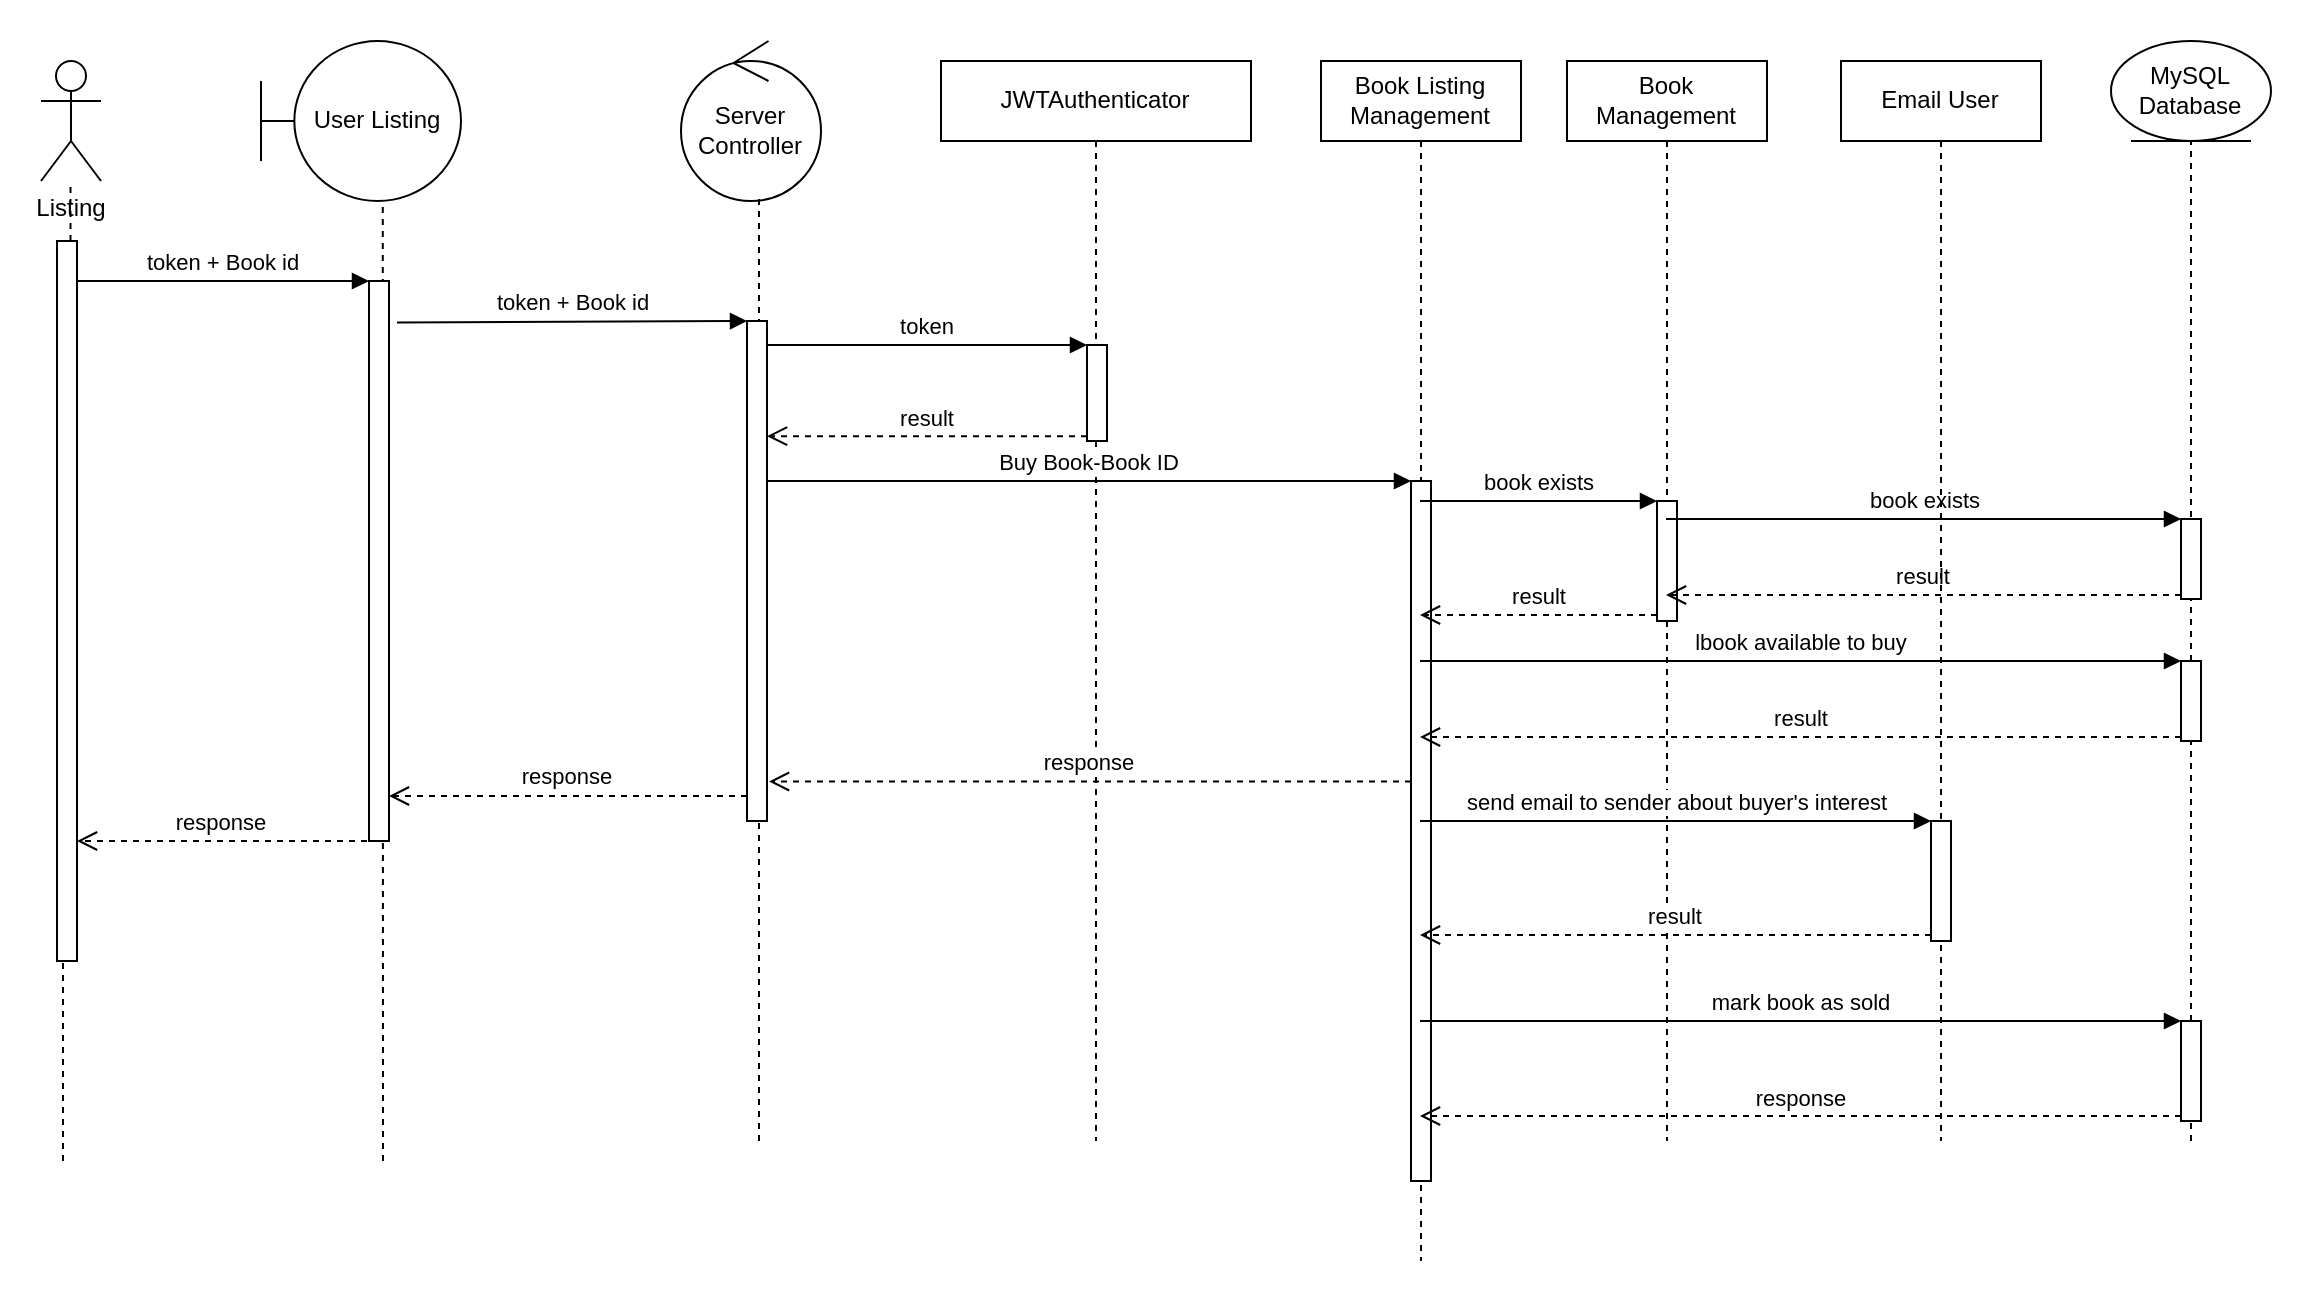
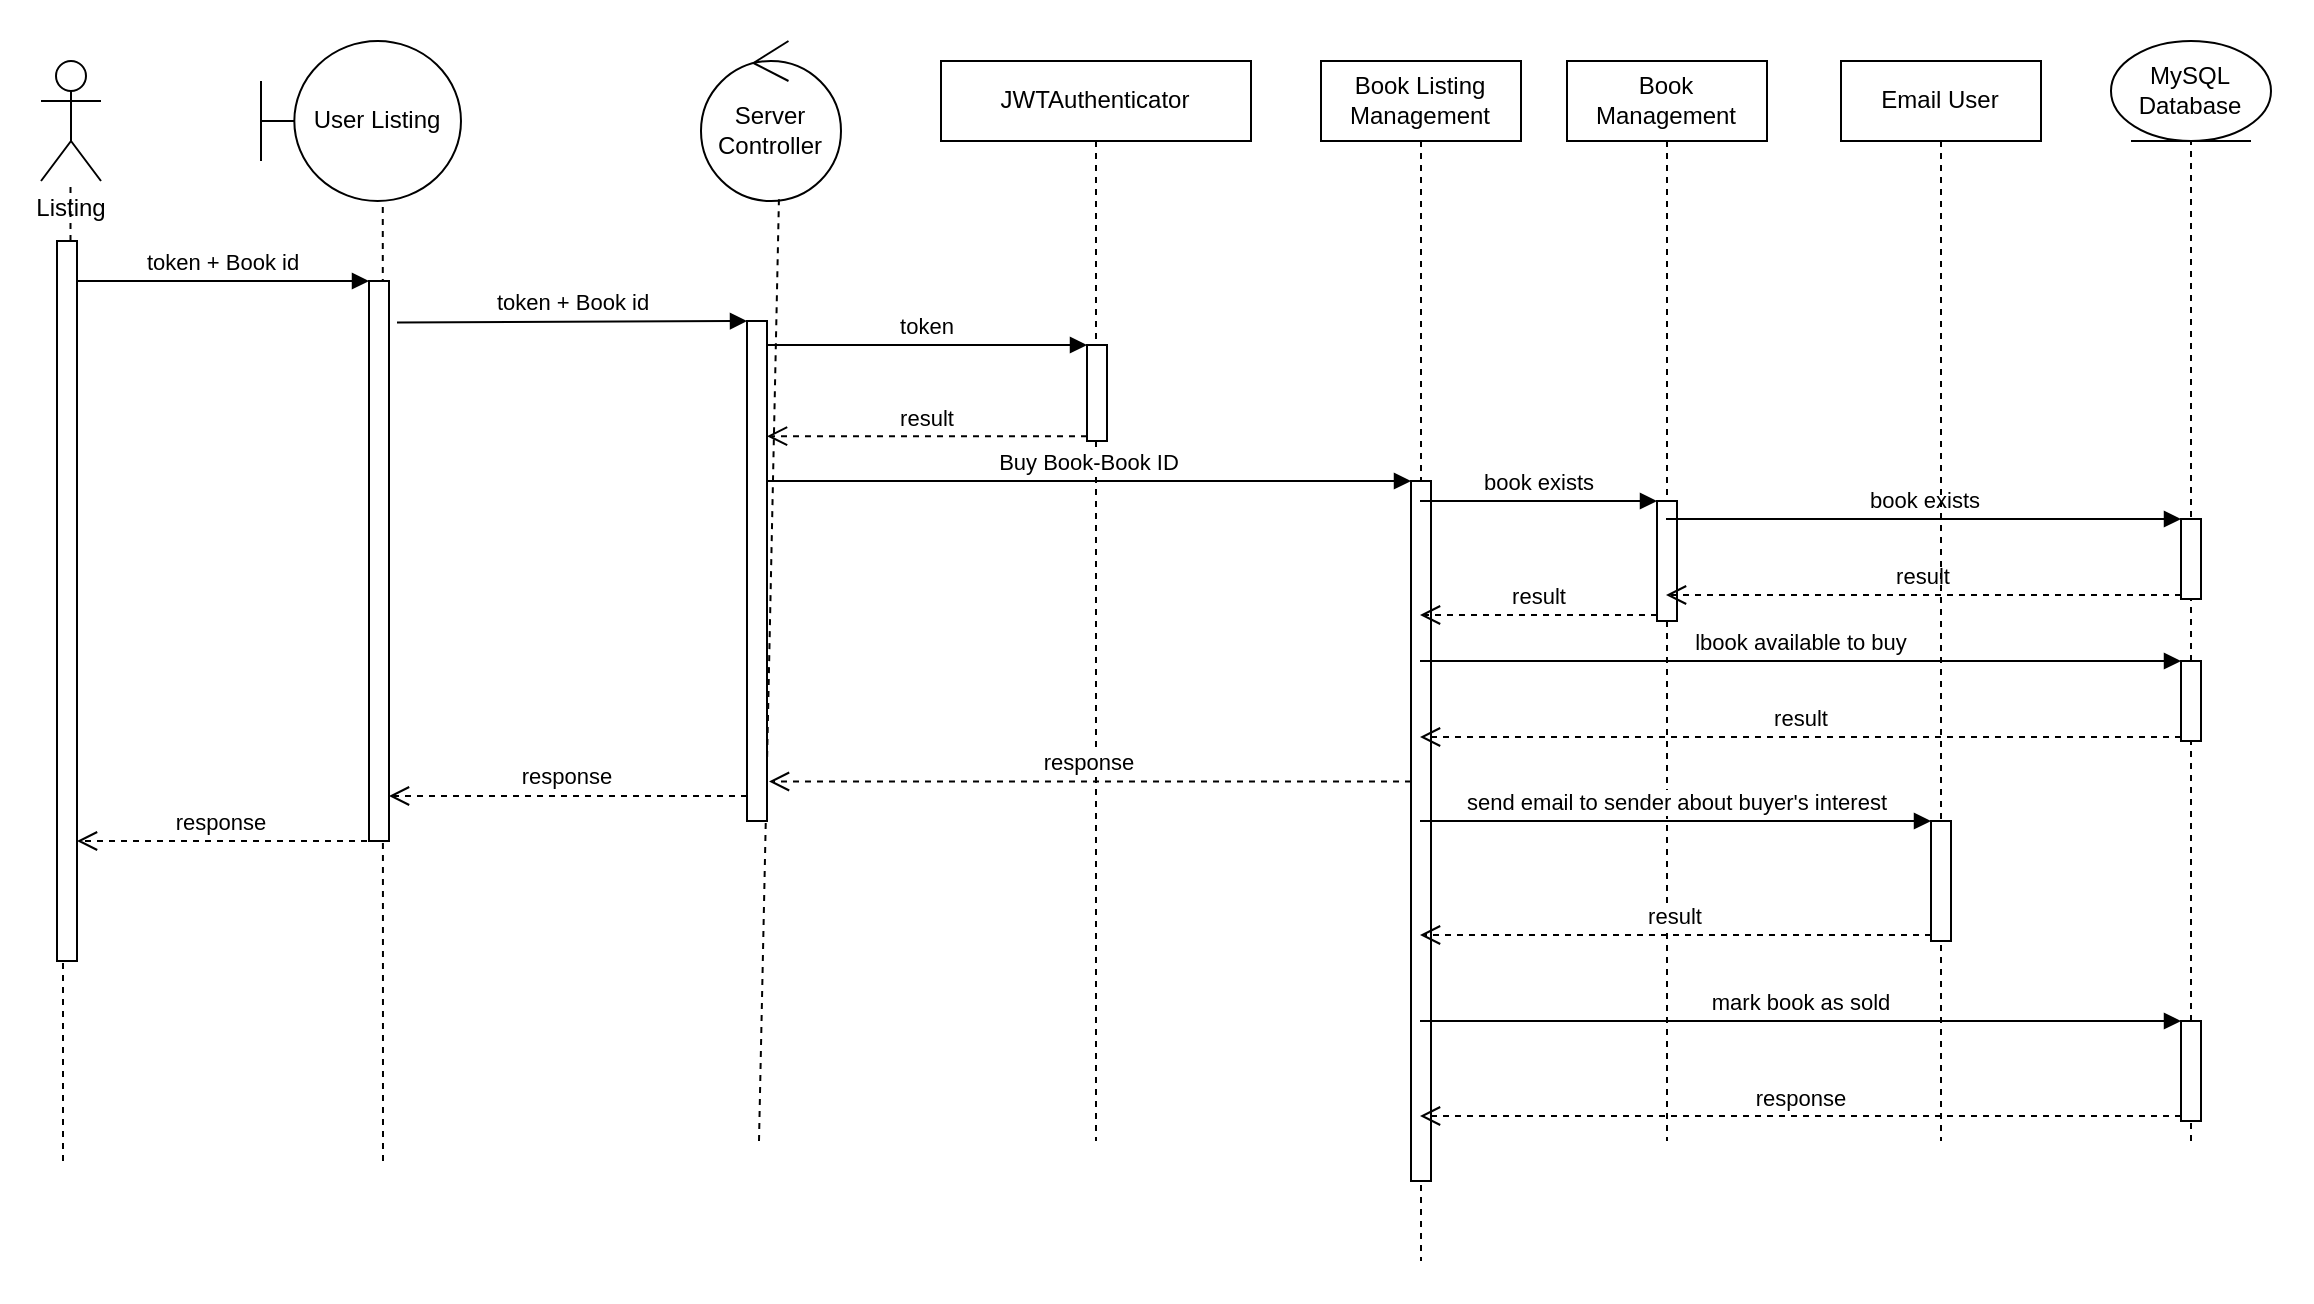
node "Server Controller": moved (751, 121) -> (771, 121)
